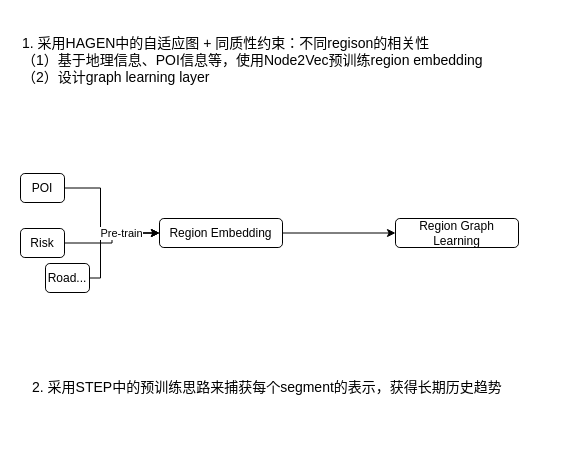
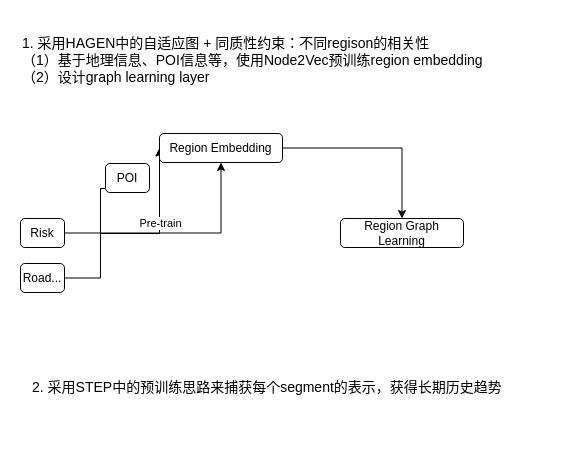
node "POI": moved (43, 188) -> (128, 178)
node "Region Embedding": moved (221, 233) -> (221, 148)
node "Region Graph Learning": moved (457, 233) -> (402, 233)
node "Risk": moved (43, 243) -> (43, 233)
node "Road...": moved (68, 278) -> (43, 278)
